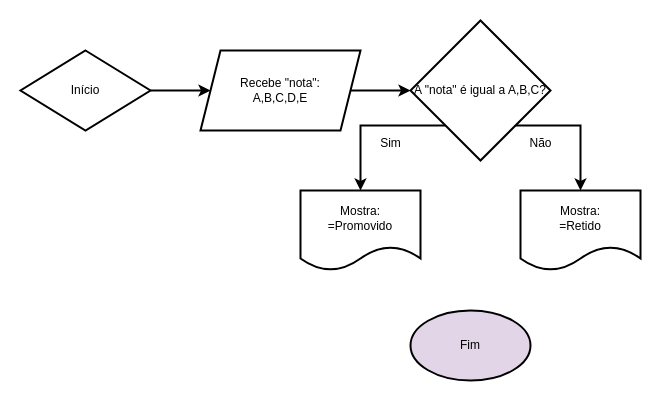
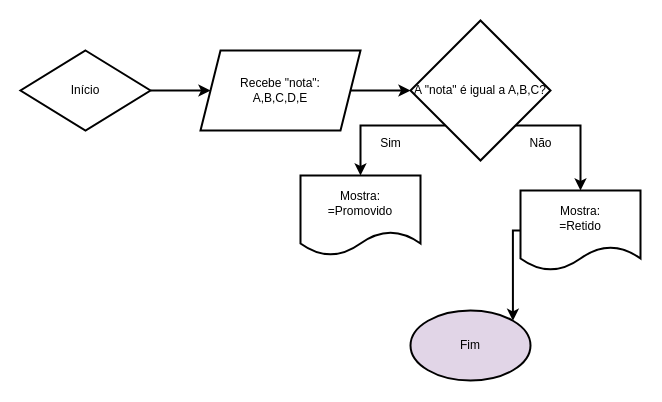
node "Mostra: =Promovido": moved (361, 231) -> (361, 216)
edge "Mostra: =Retido" -> "Fim": added
